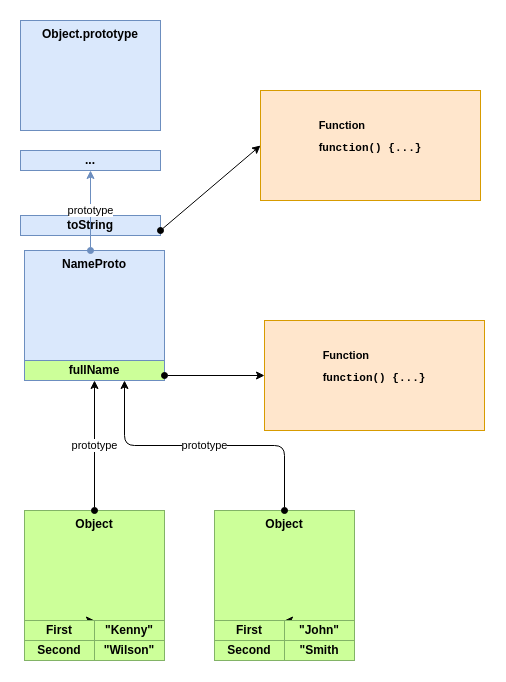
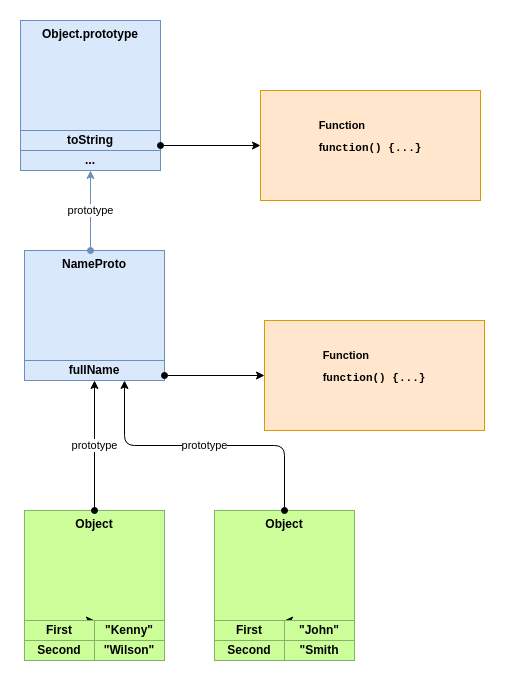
node "toString": moved (91, 226) -> (91, 141)
node "fullName": fillcolor #ccff99 -> #dae8fc
